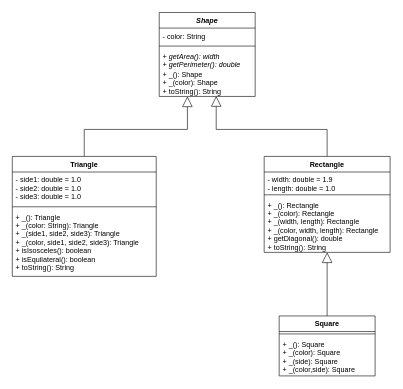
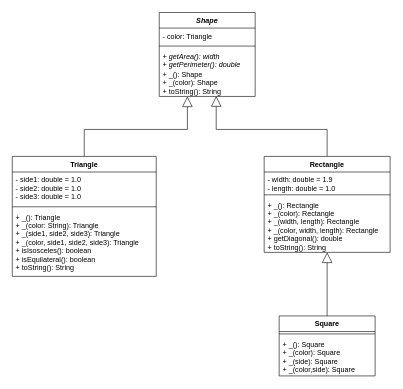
node "- color: String": label "- color: String" -> "- color: Triangle"
